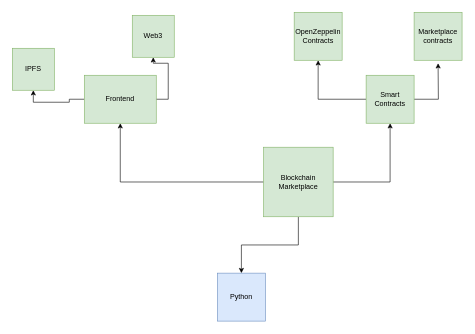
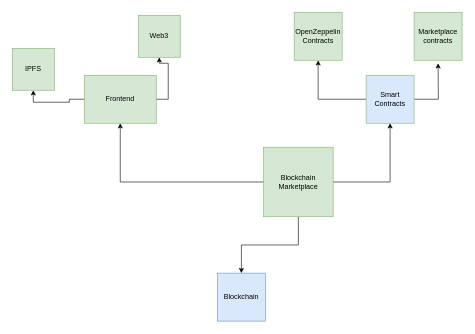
node "Web3": moved (153, 36) -> (159, 36)
node "Smart Contracts": fillcolor #d5e8d4 -> #dae8fc
node "Python": label "Python" -> "Blockchain"
